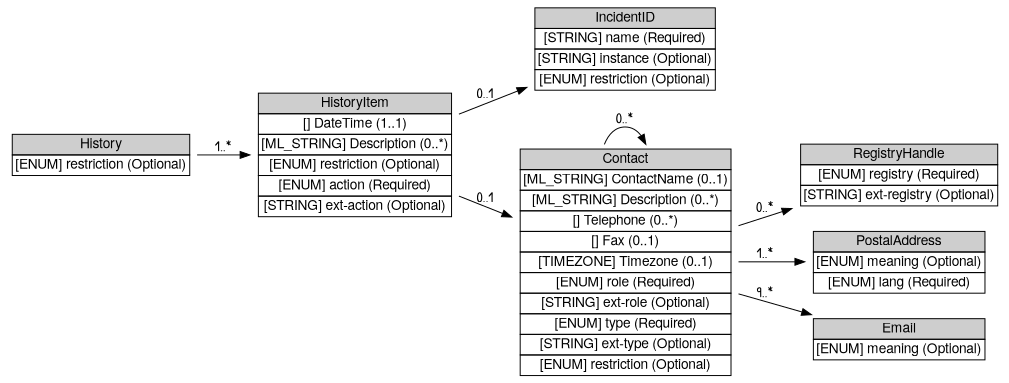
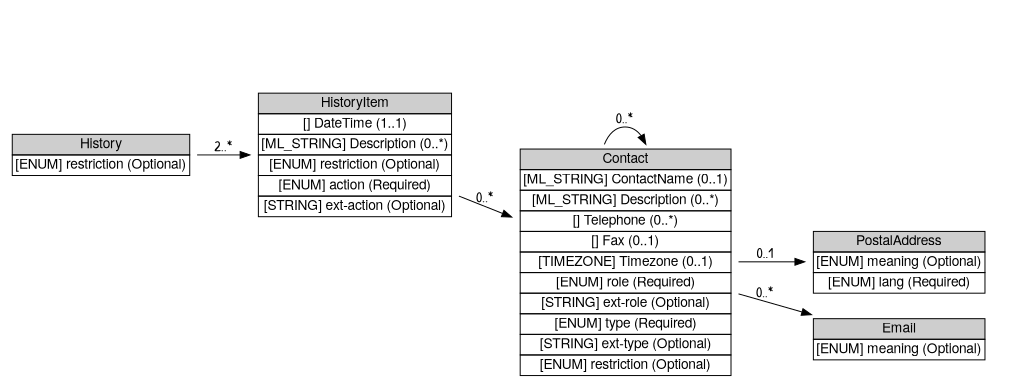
node "IncidentID": removed
edge "History" -> "HistoryItem": label "1..*" -> "2..*"
node "RegistryHandle": removed
edge "HistoryItem" -> "Contact": label "0..1" -> "0..*"
edge "Contact" -> "PostalAddress": label "1..*" -> "0..1"
edge "Contact" -> "Email": label "9..*" -> "0..*"
